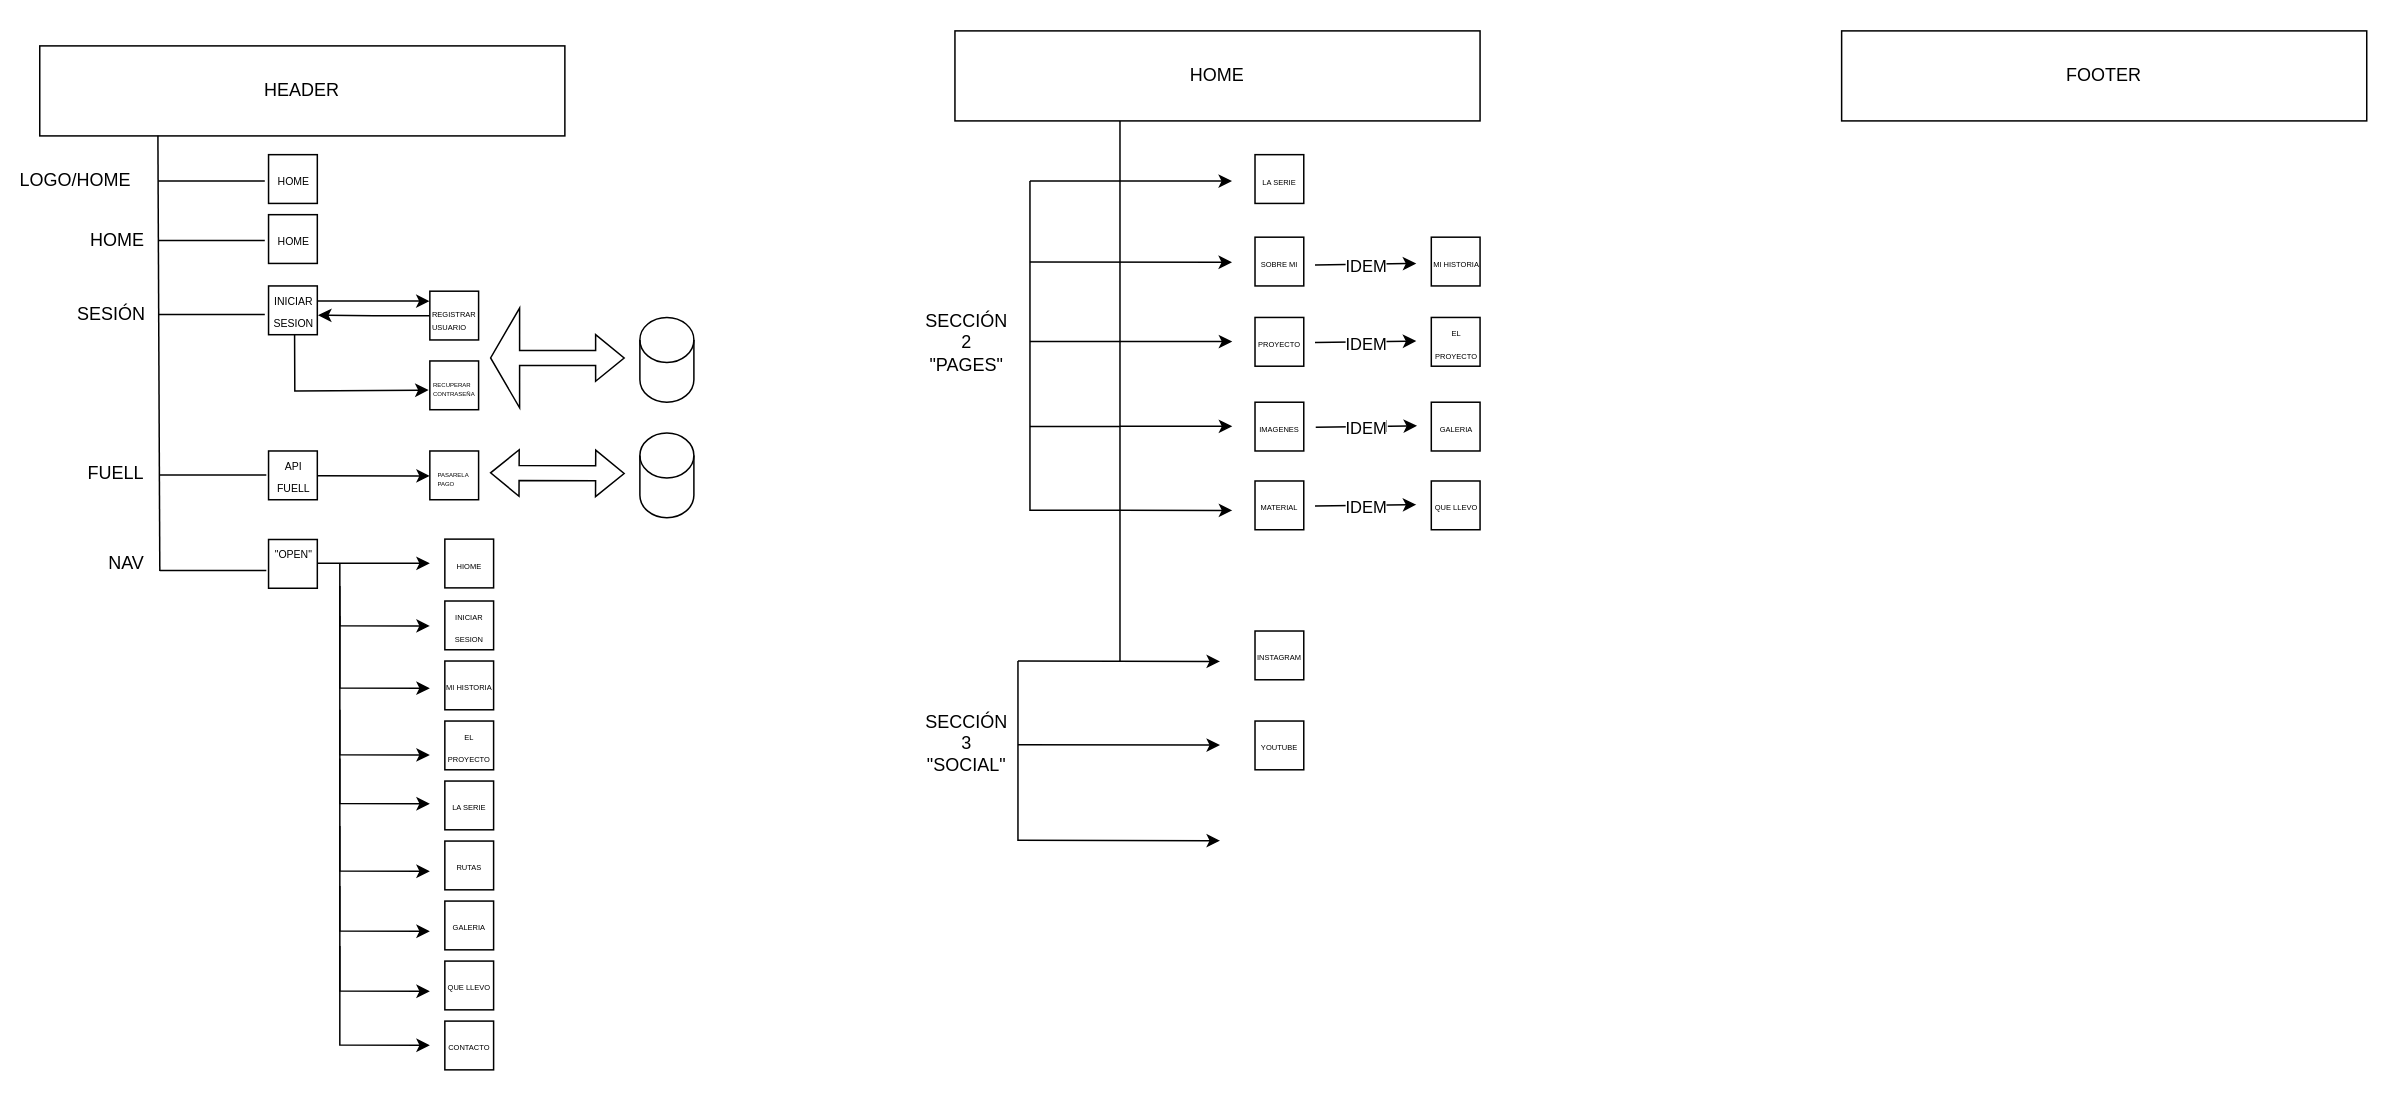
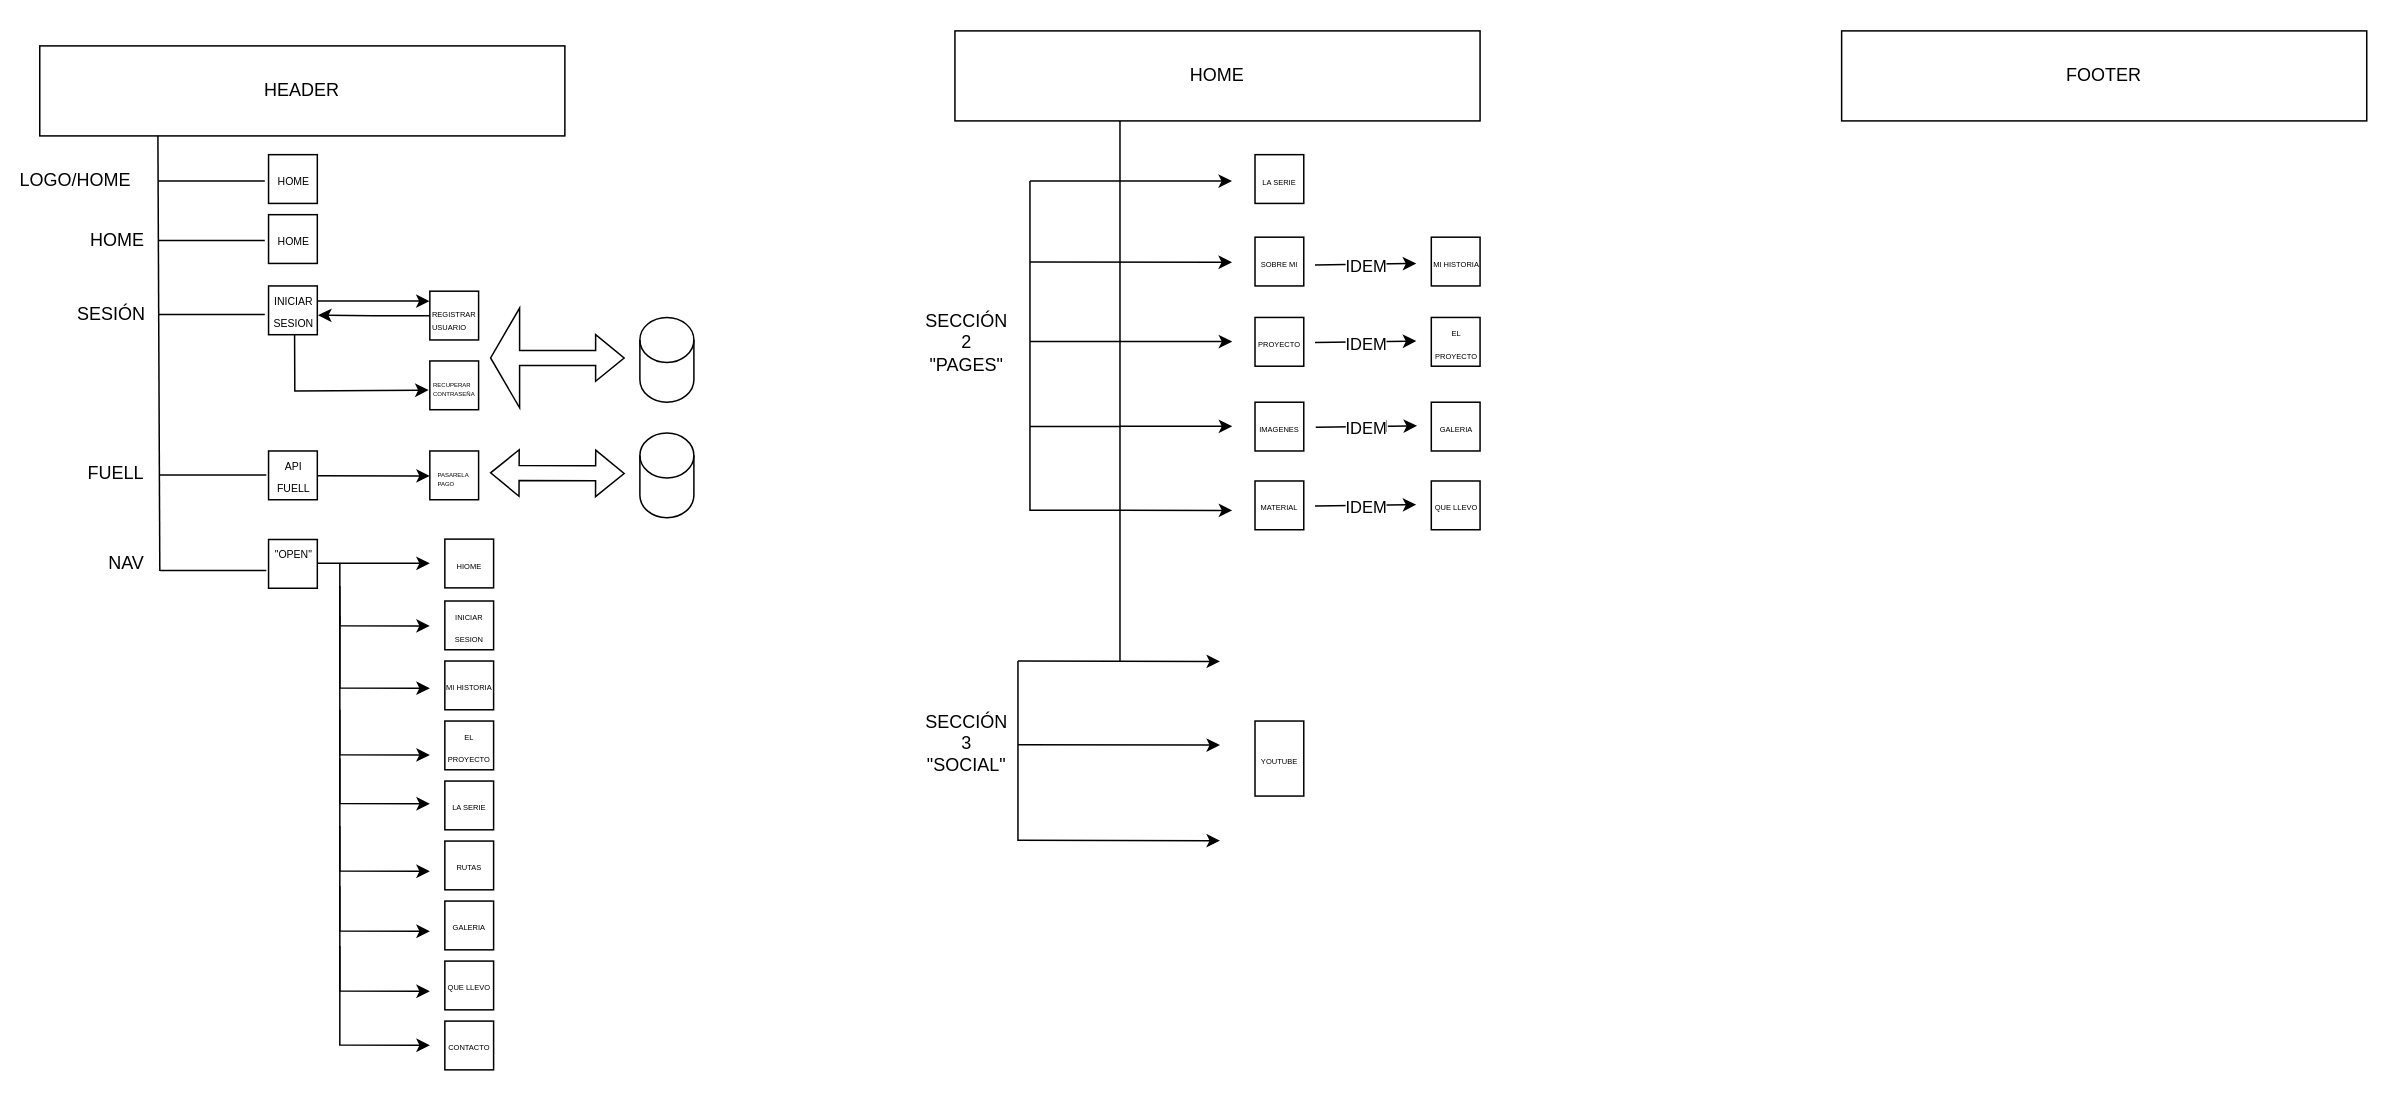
node "INSTAGRAM": removed
node "YOUTUBE": size 49x49 -> 49x75
